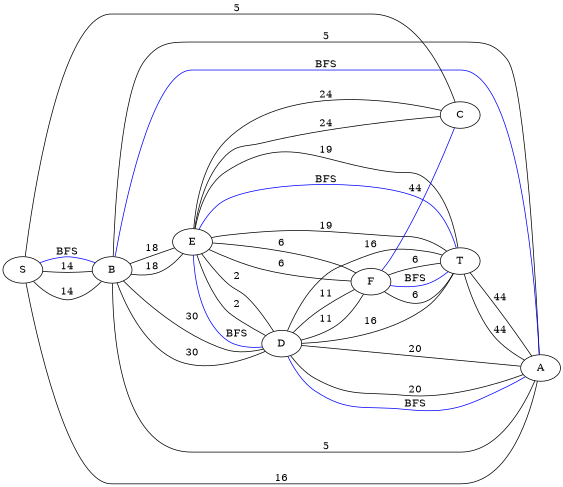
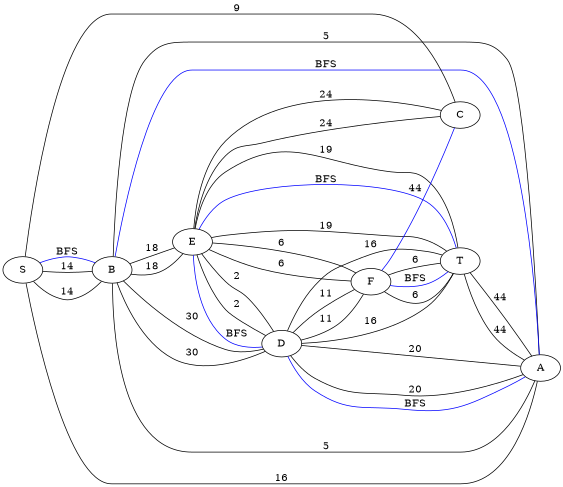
edge "C" -- "S": label "5" -> "9"
